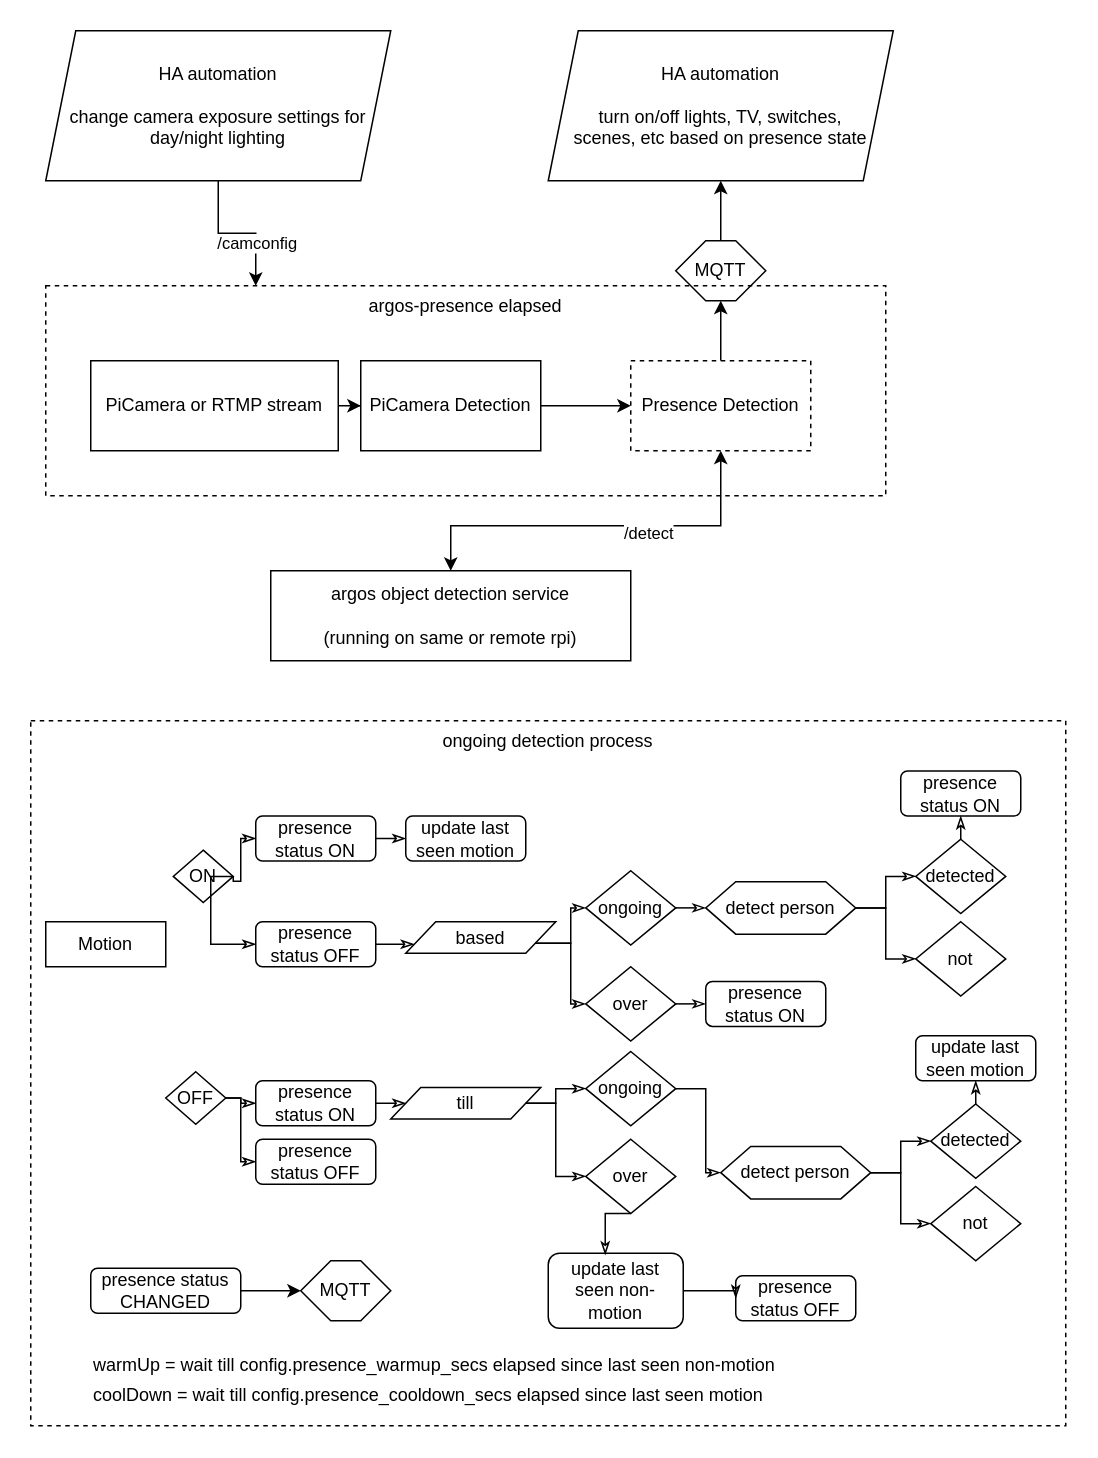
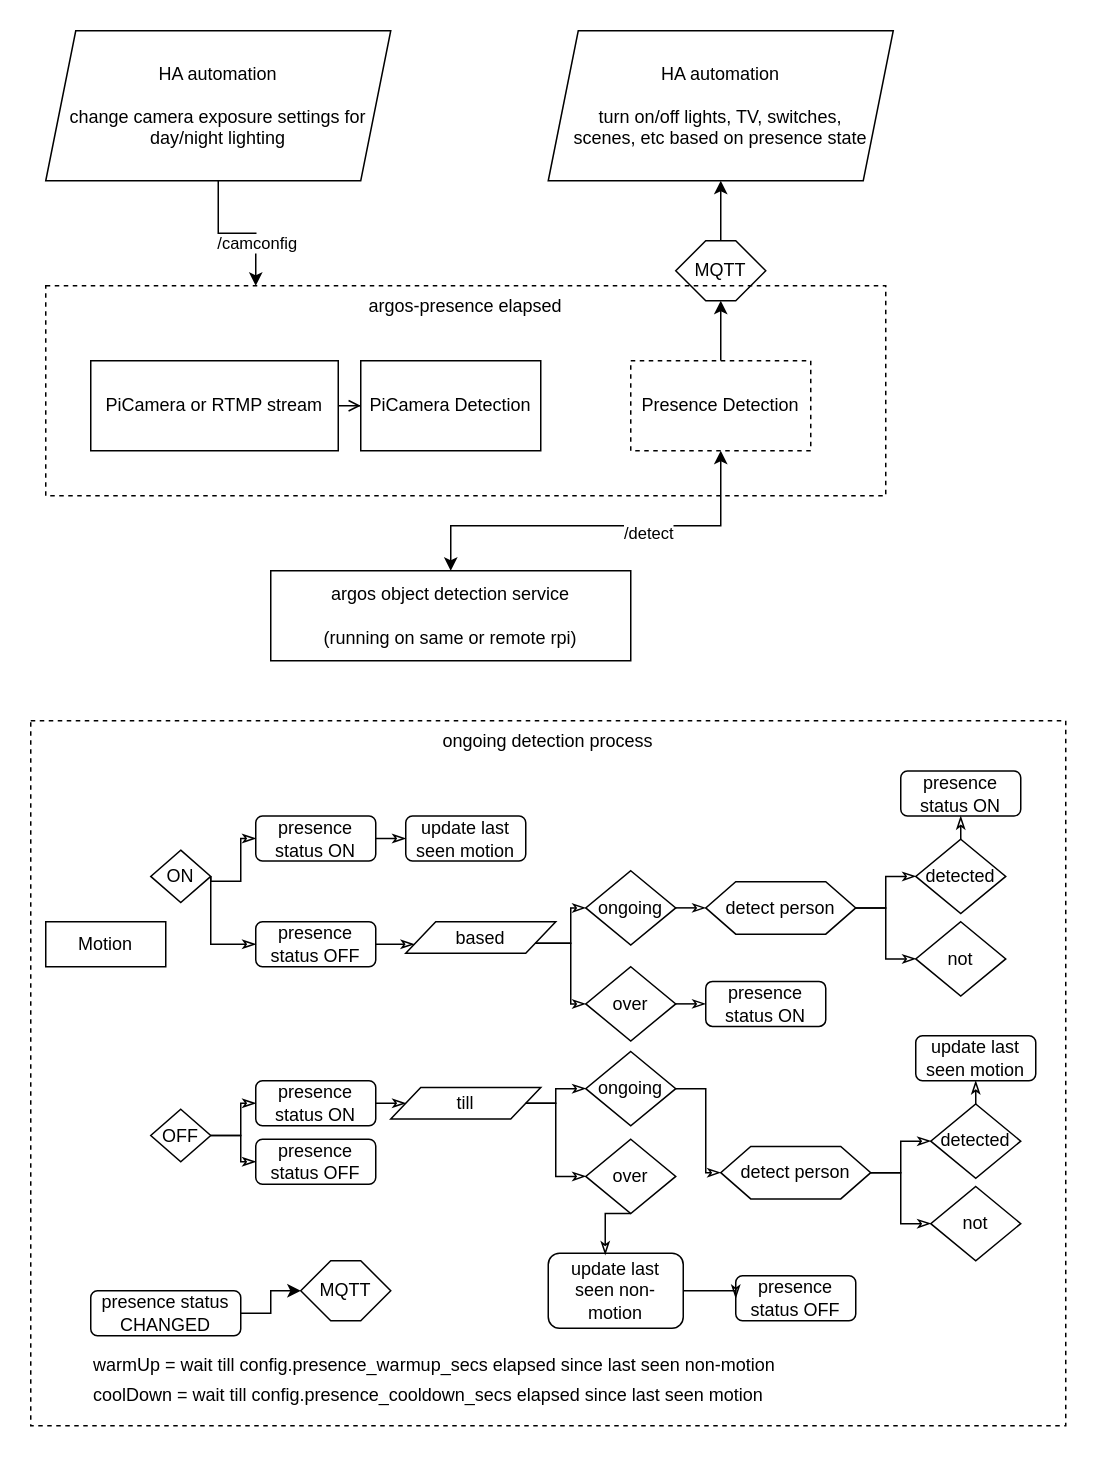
edge "PiCamera or RTMP stream" -> "PiCamera Detection": arrowhead classic -> open
edge "PiCamera Detection" -> "Presence Detection": removed
node "ON": moved (203, 876) -> (181, 876)
node "OFF": moved (196, 1098) -> (181, 1136)
node "presence status CHANGED": moved (166, 1291) -> (166, 1313)
